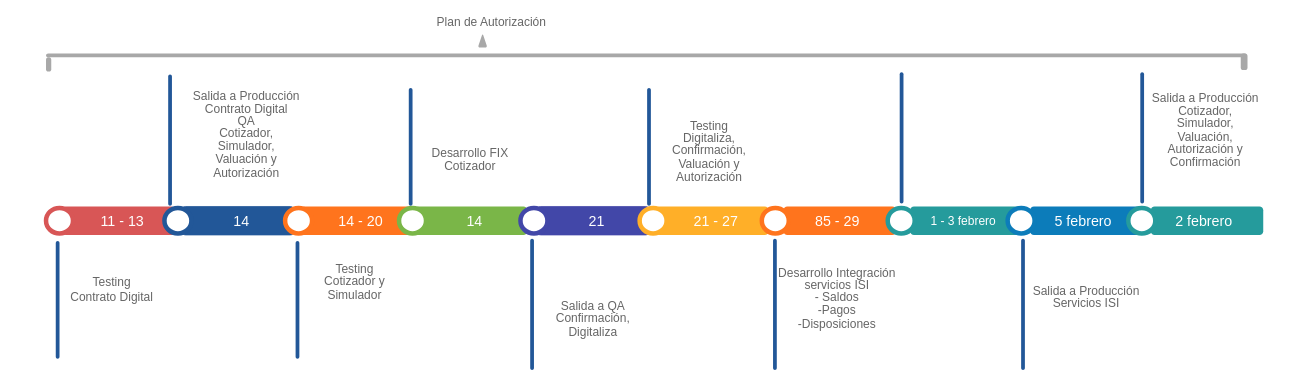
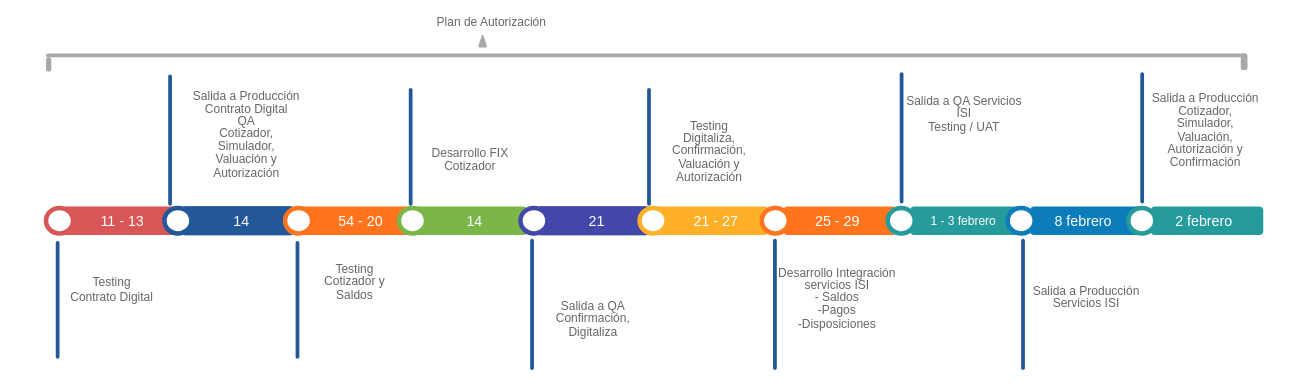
node "Salida a QA Servicios ISI Testing / UAT": added
node "14 - 20": label "14 - 20" -> "54 - 20"
node "85 - 29": label "85 - 29" -> "25 - 29"
node "5 febrero": label "5 febrero" -> "8 febrero"
node "Testing Cotizador y Simulador": label "Testing Cotizador y Simulador" -> "Testing Cotizador y Saldos"
